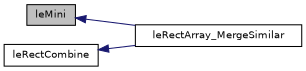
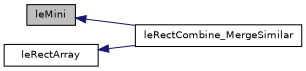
node "leRectArray_MergeSimilar": label "leRectArray_MergeSimilar" -> "leRectCombine_MergeSimilar"
node "leRectCombine": label "leRectCombine" -> "leRectArray"
